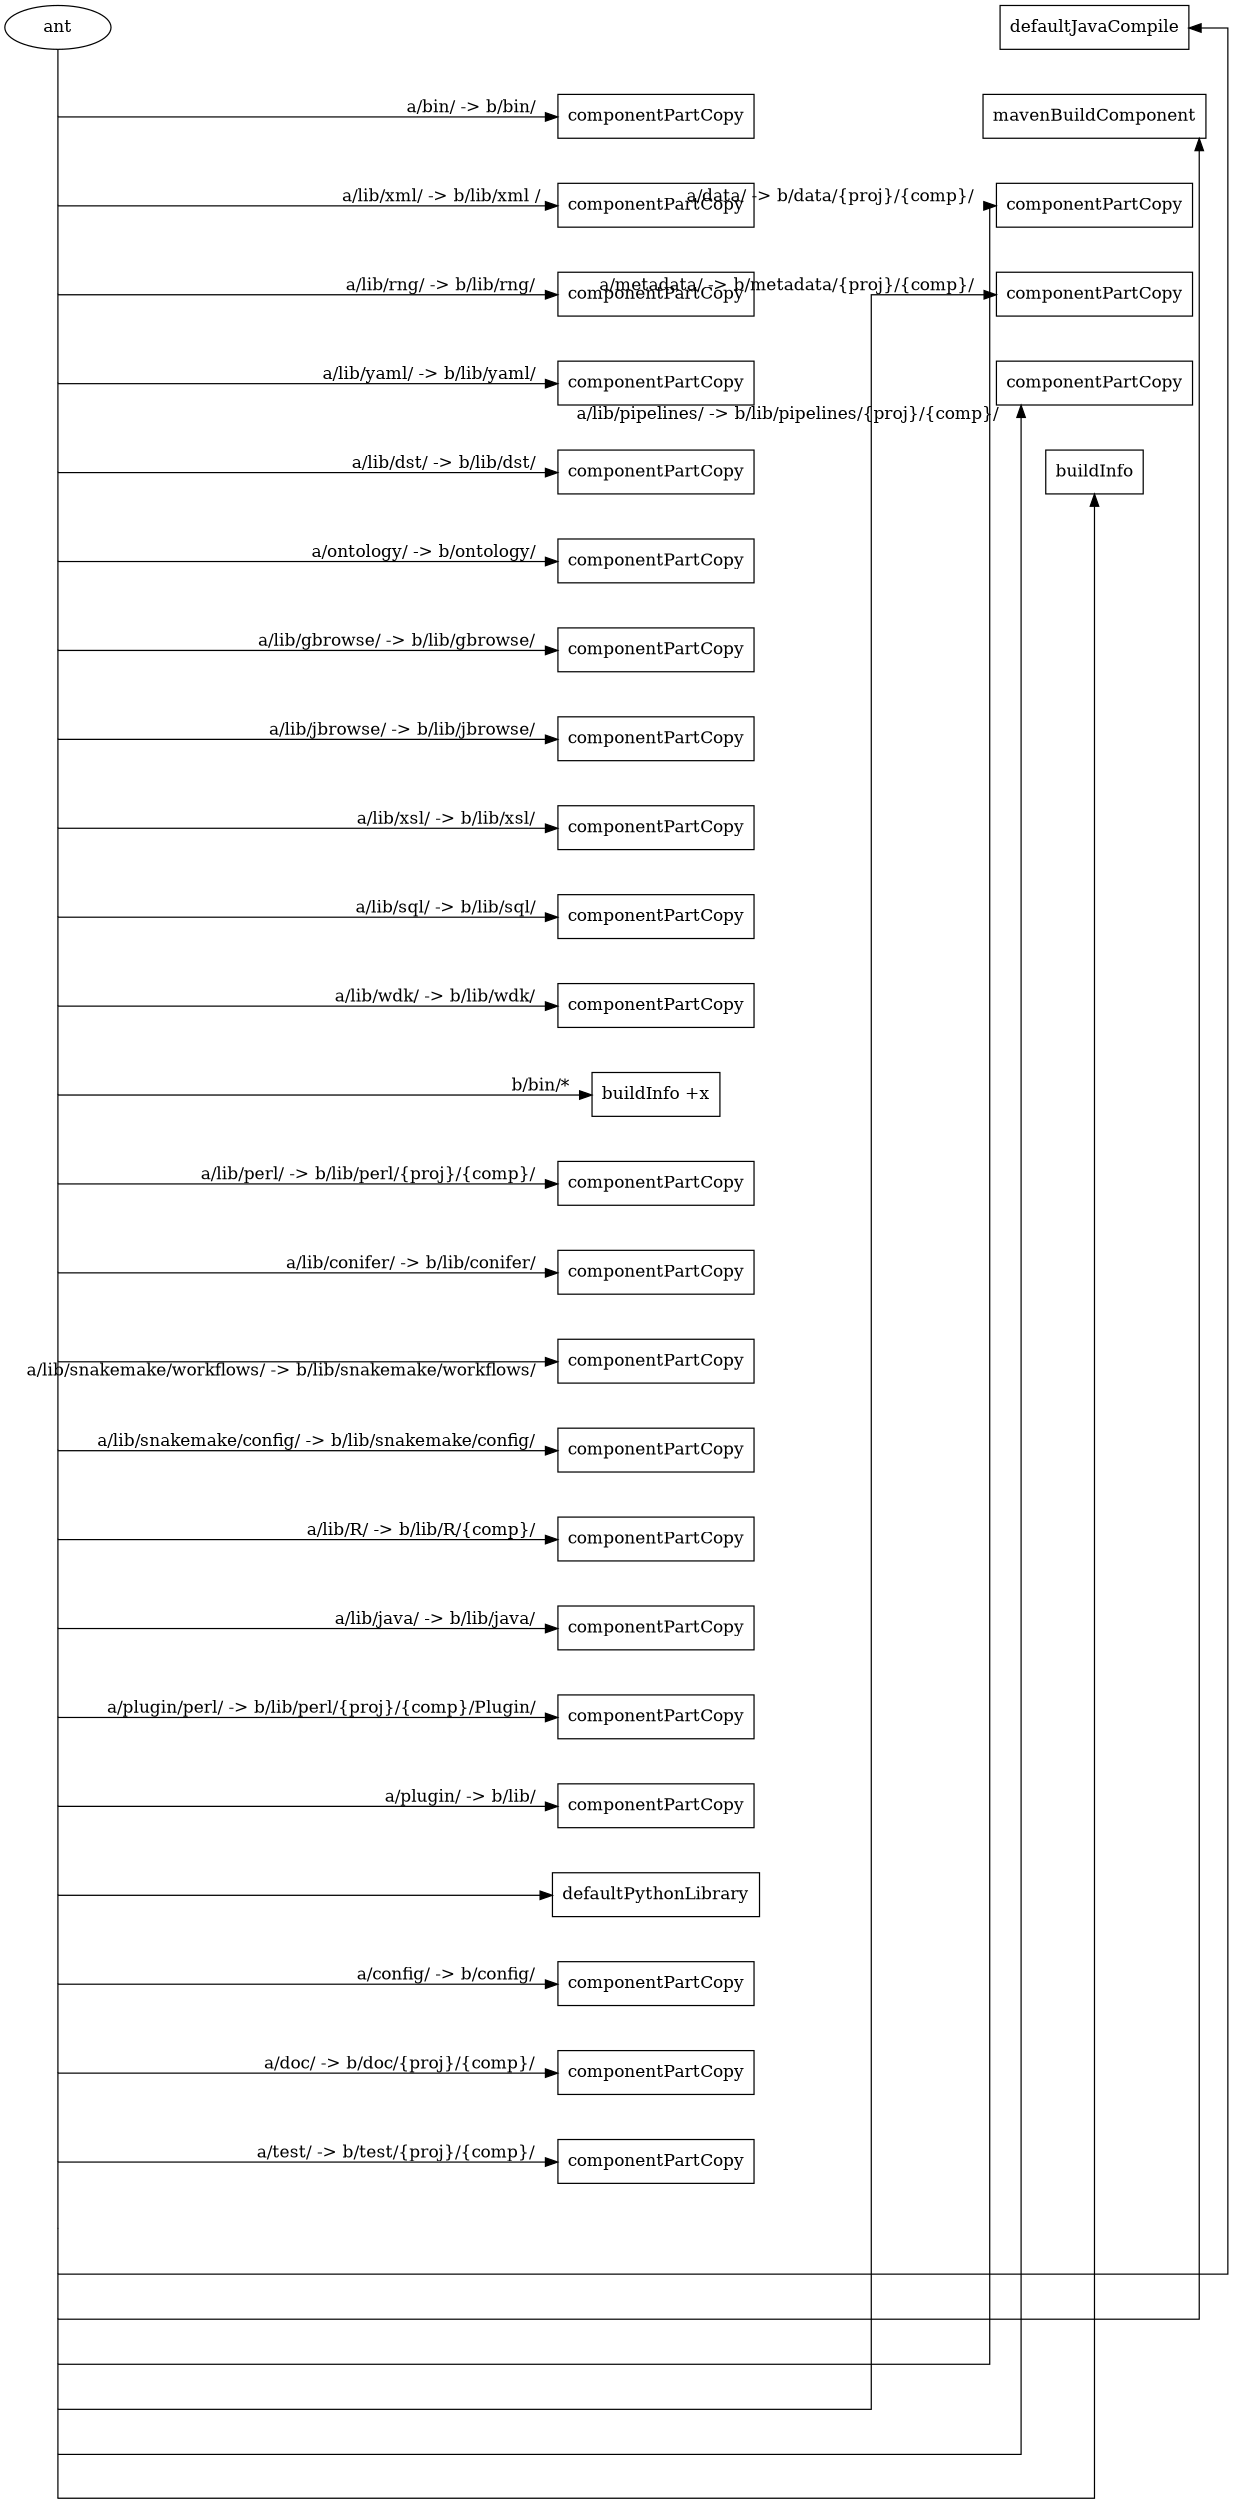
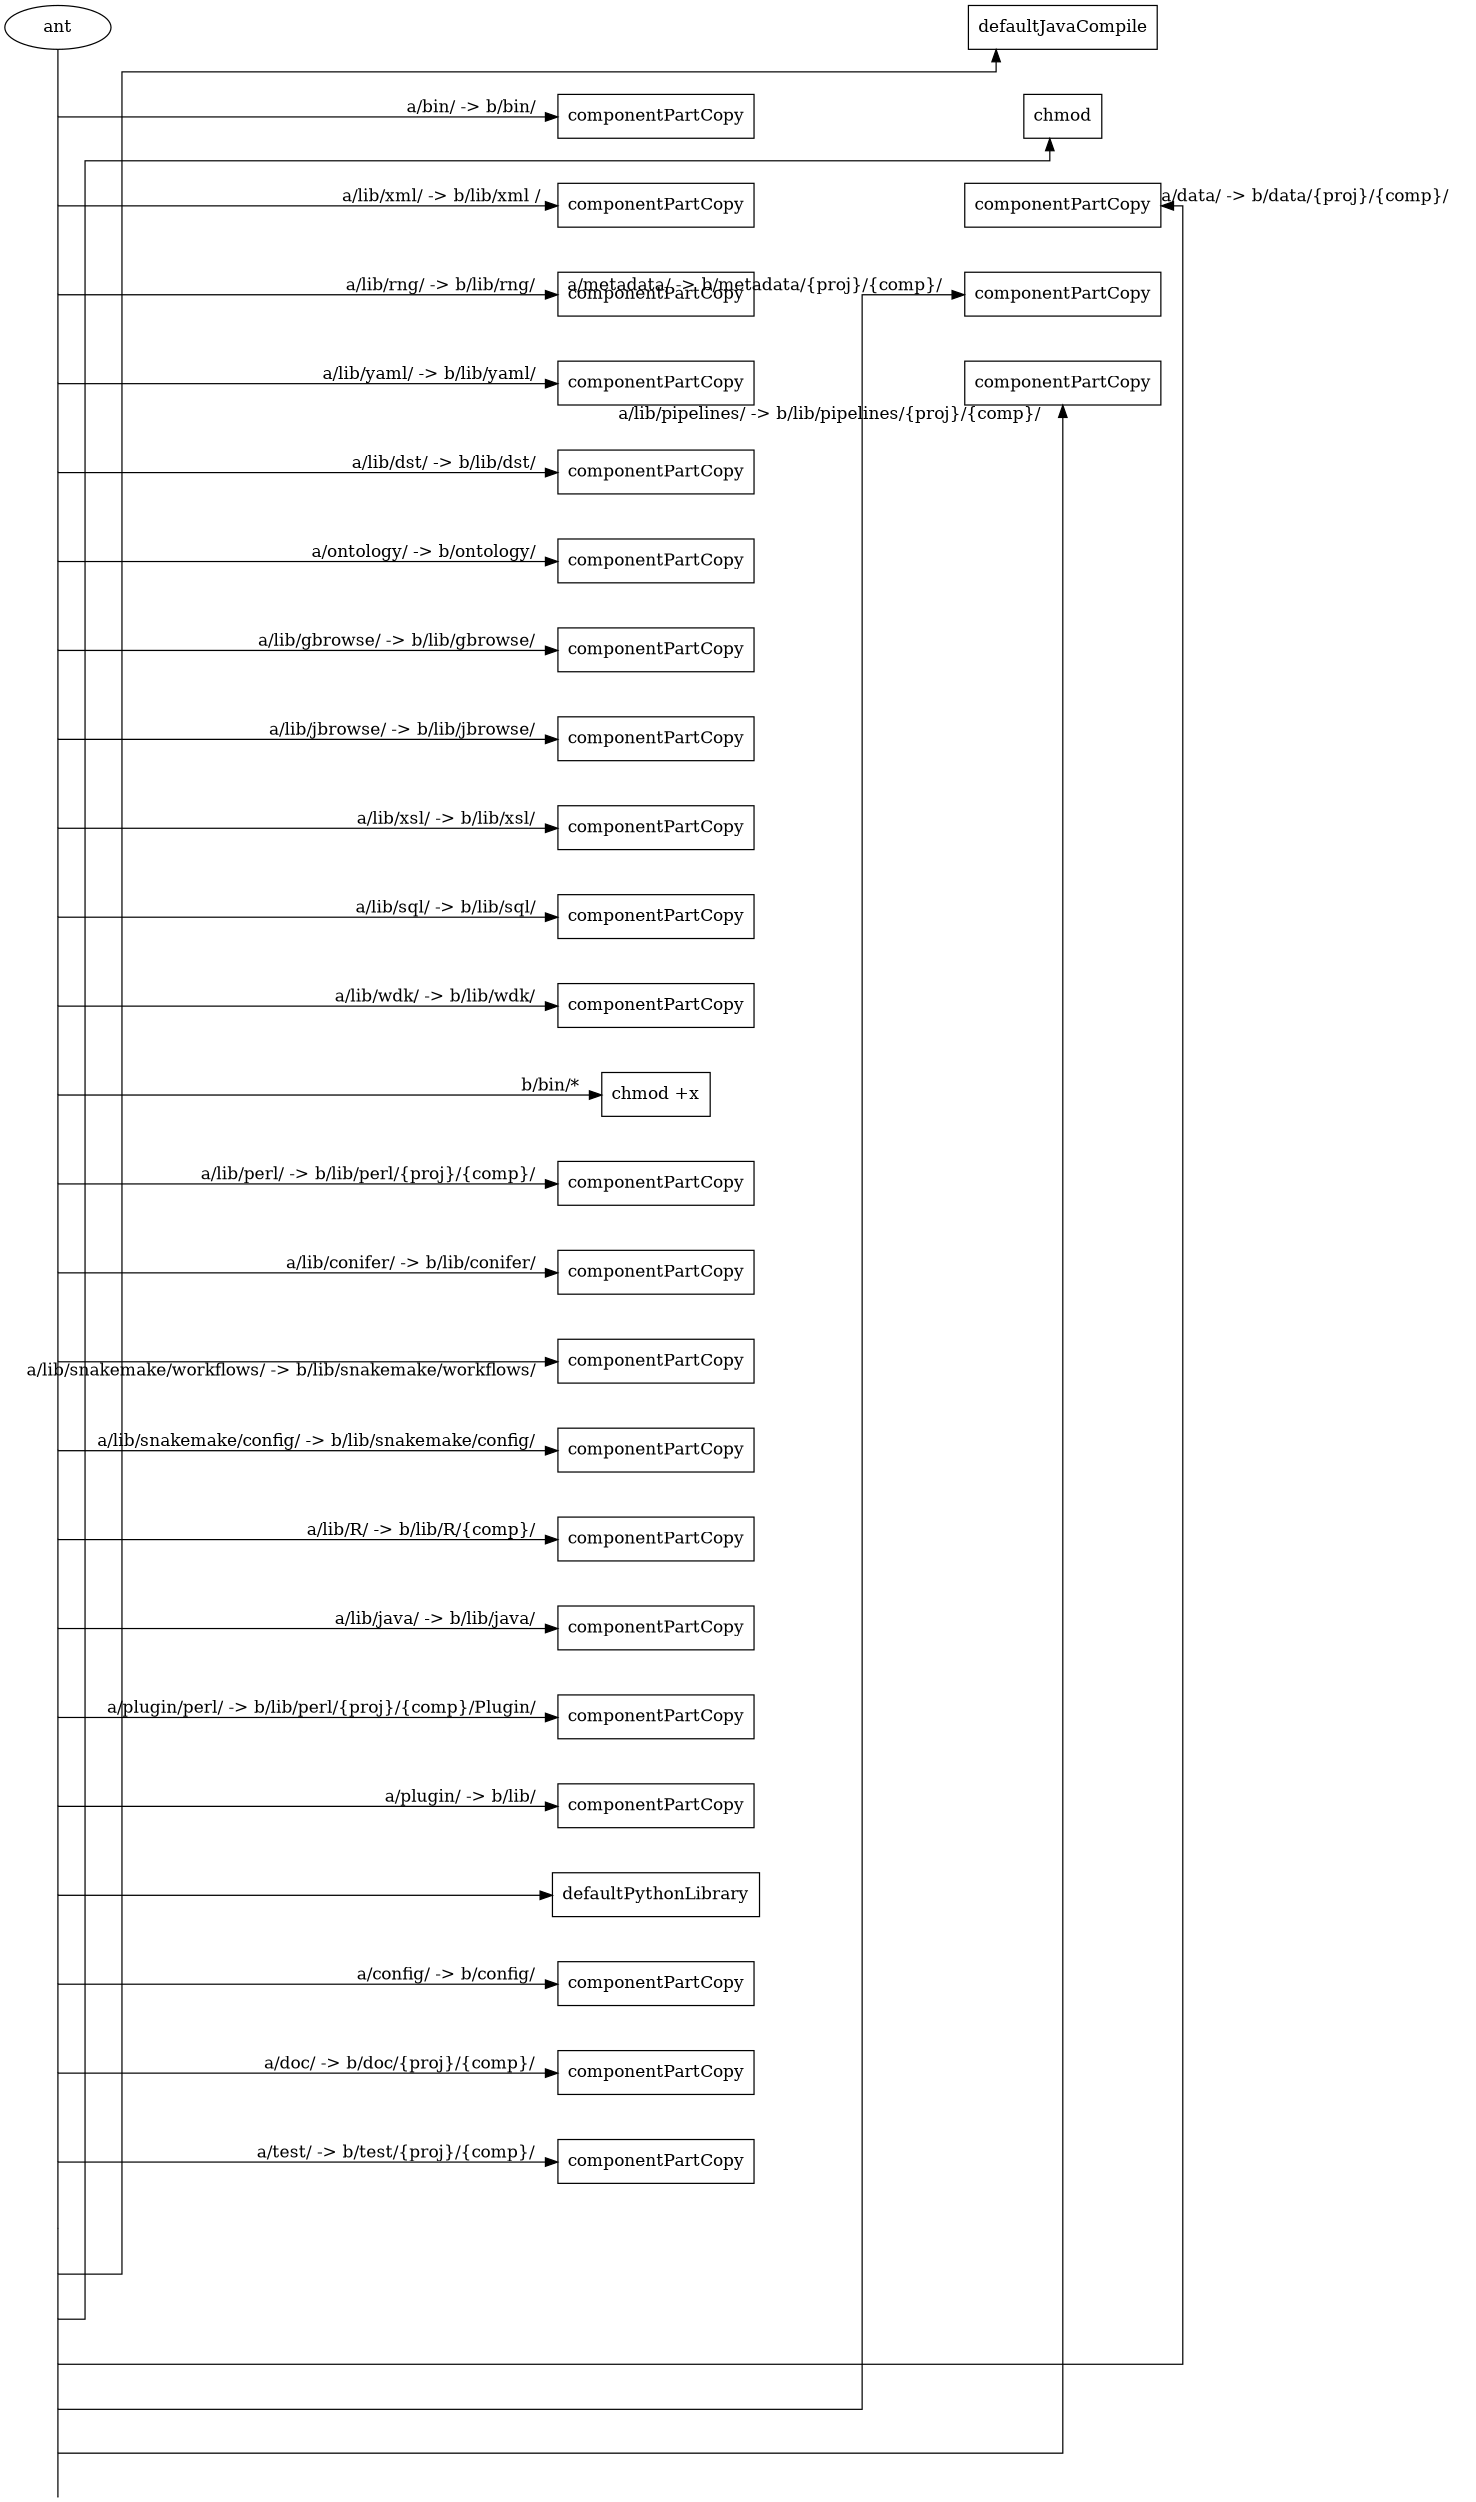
node "mavenBuildComponent": label "mavenBuildComponent" -> "chmod"
node "buildInfo": removed
node "buildInfo +x": label "buildInfo +x" -> "chmod +x"
